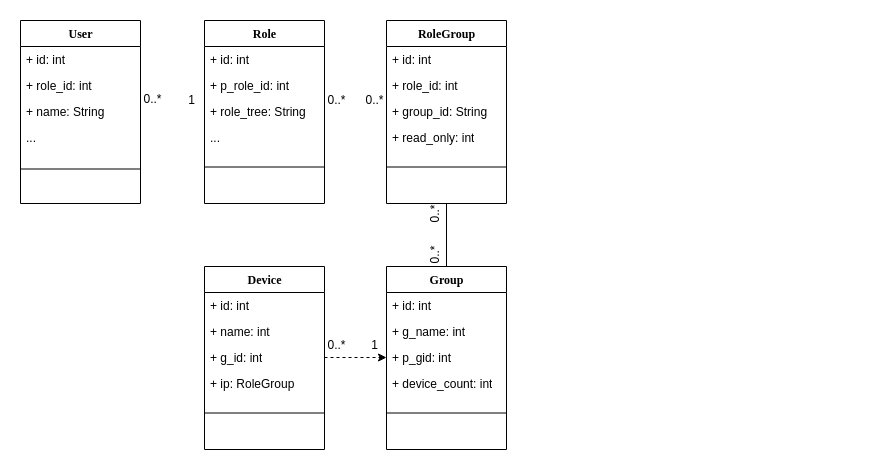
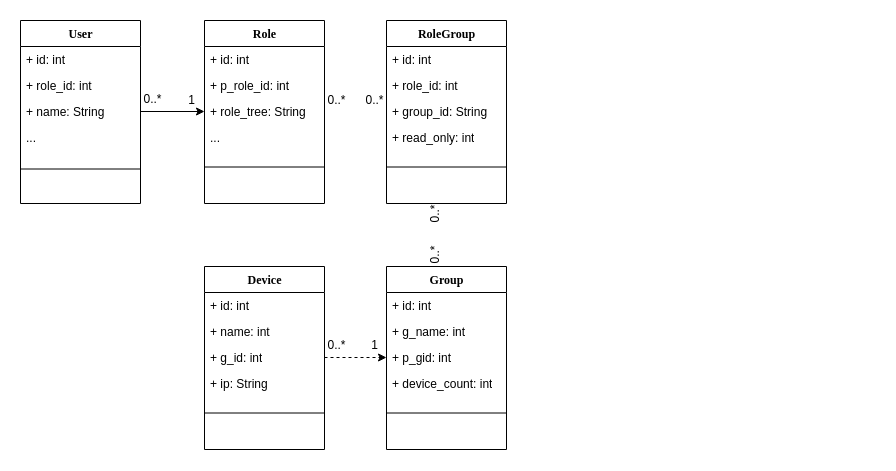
edge "+ name: String" -> "+ role_tree: String": added
edge "RoleGroup" -- "Group": removed
node "+ ip: RoleGroup": label "+ ip: RoleGroup" -> "+ ip: String"
